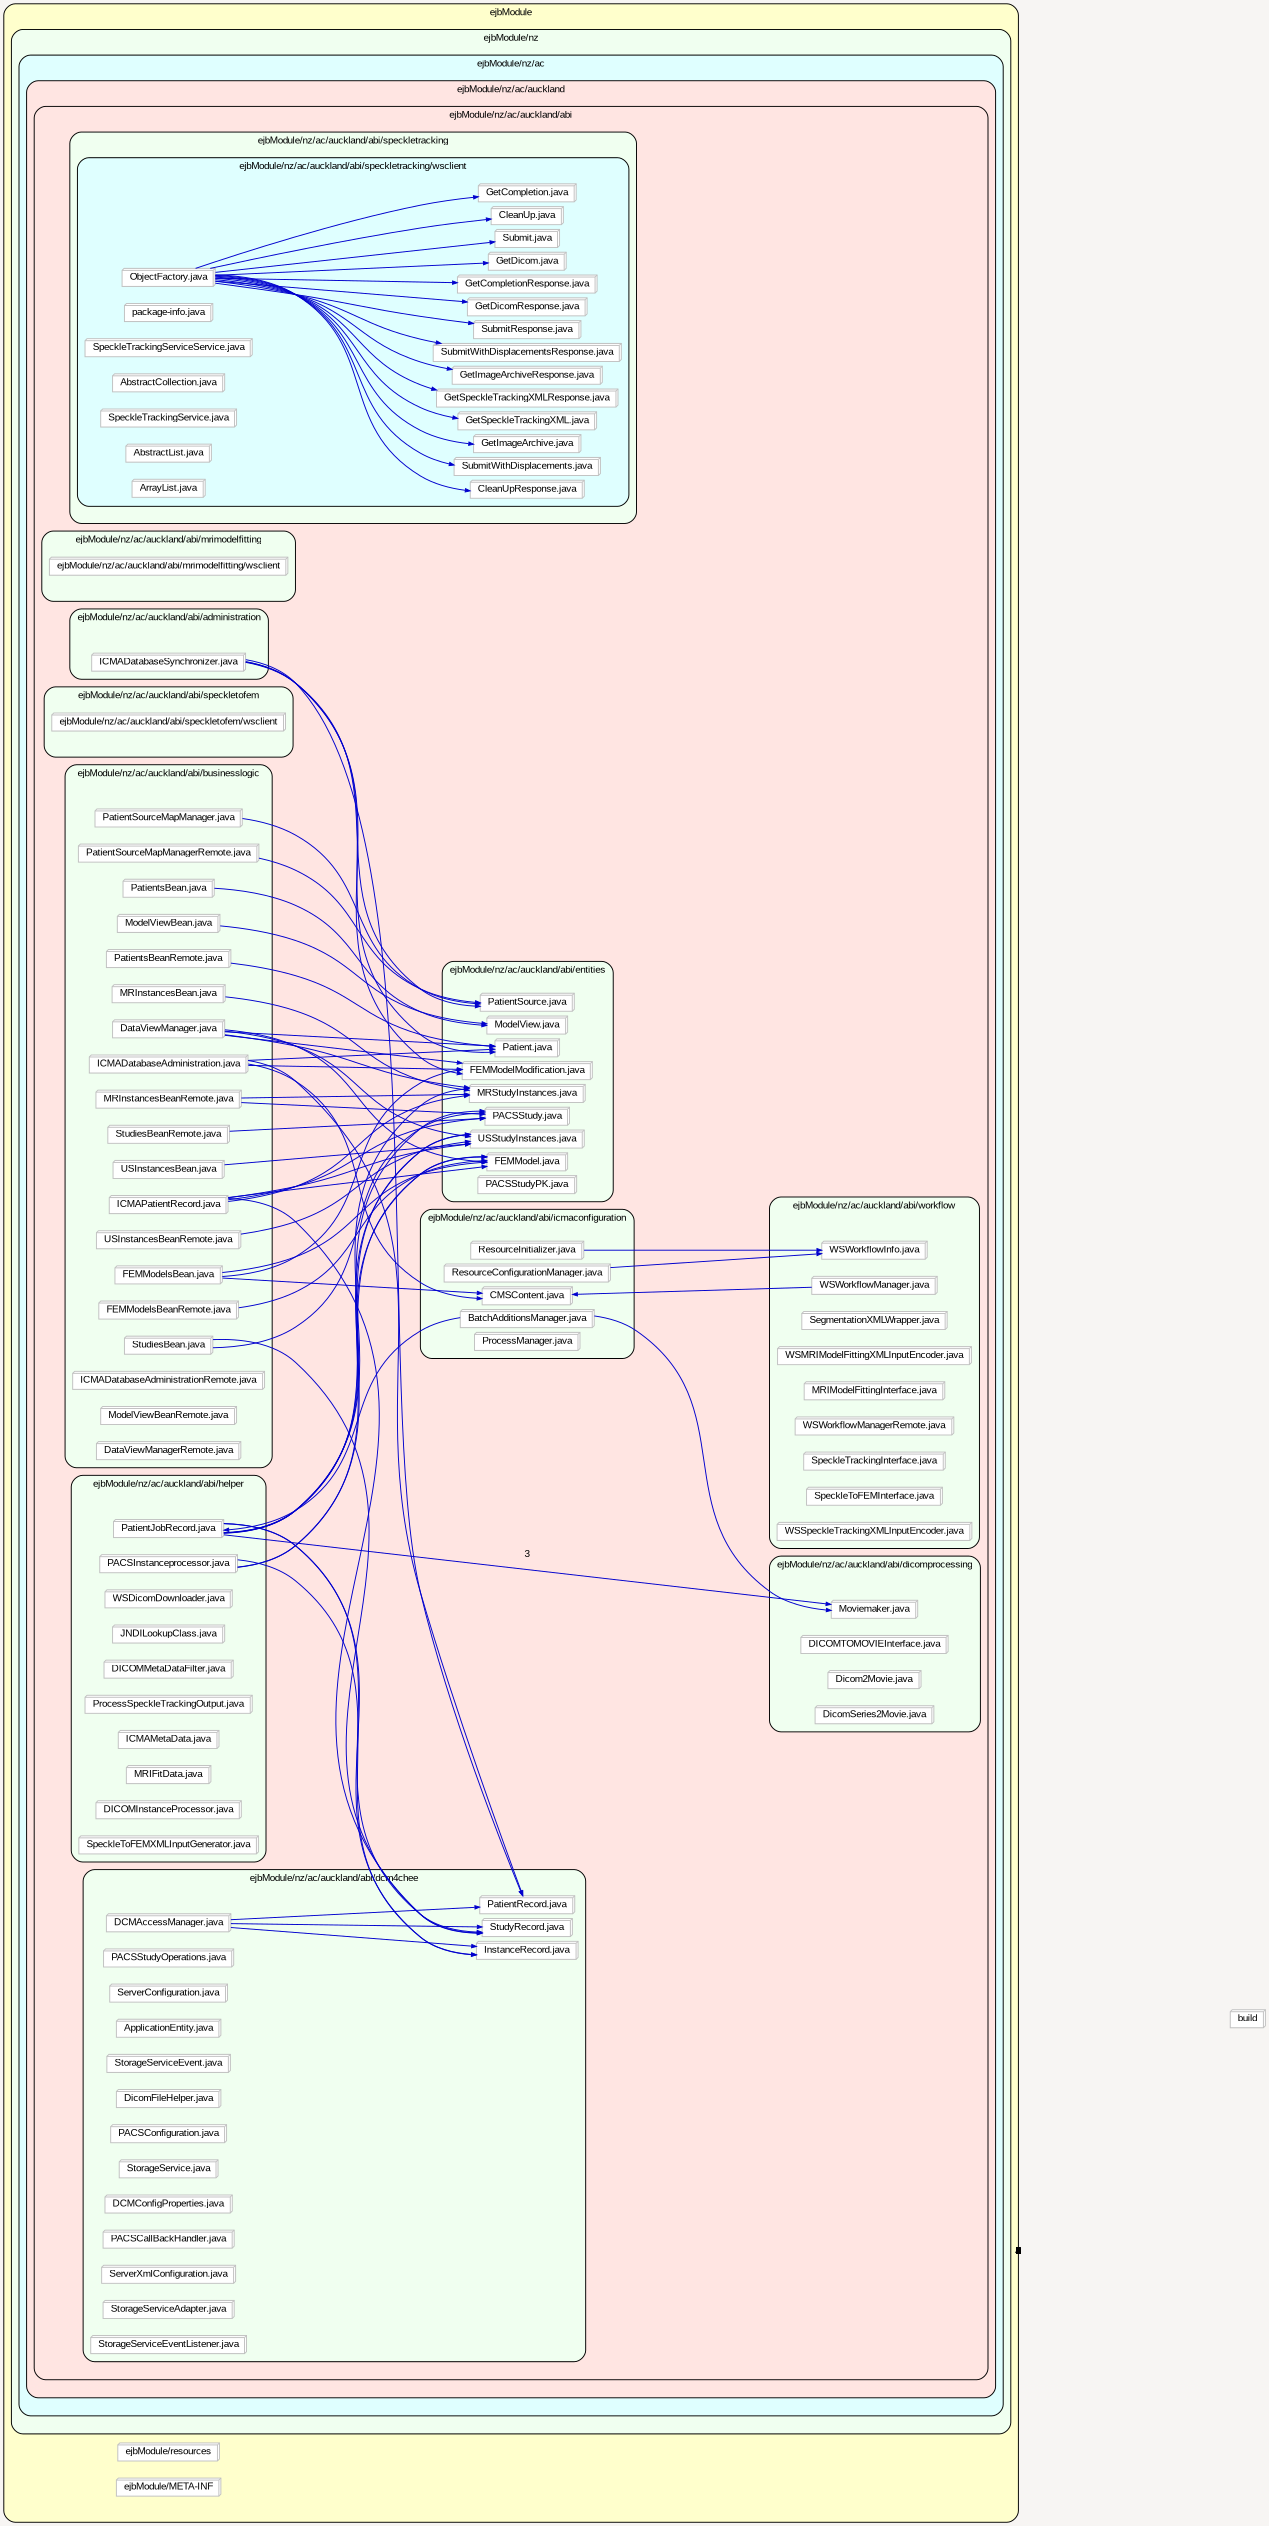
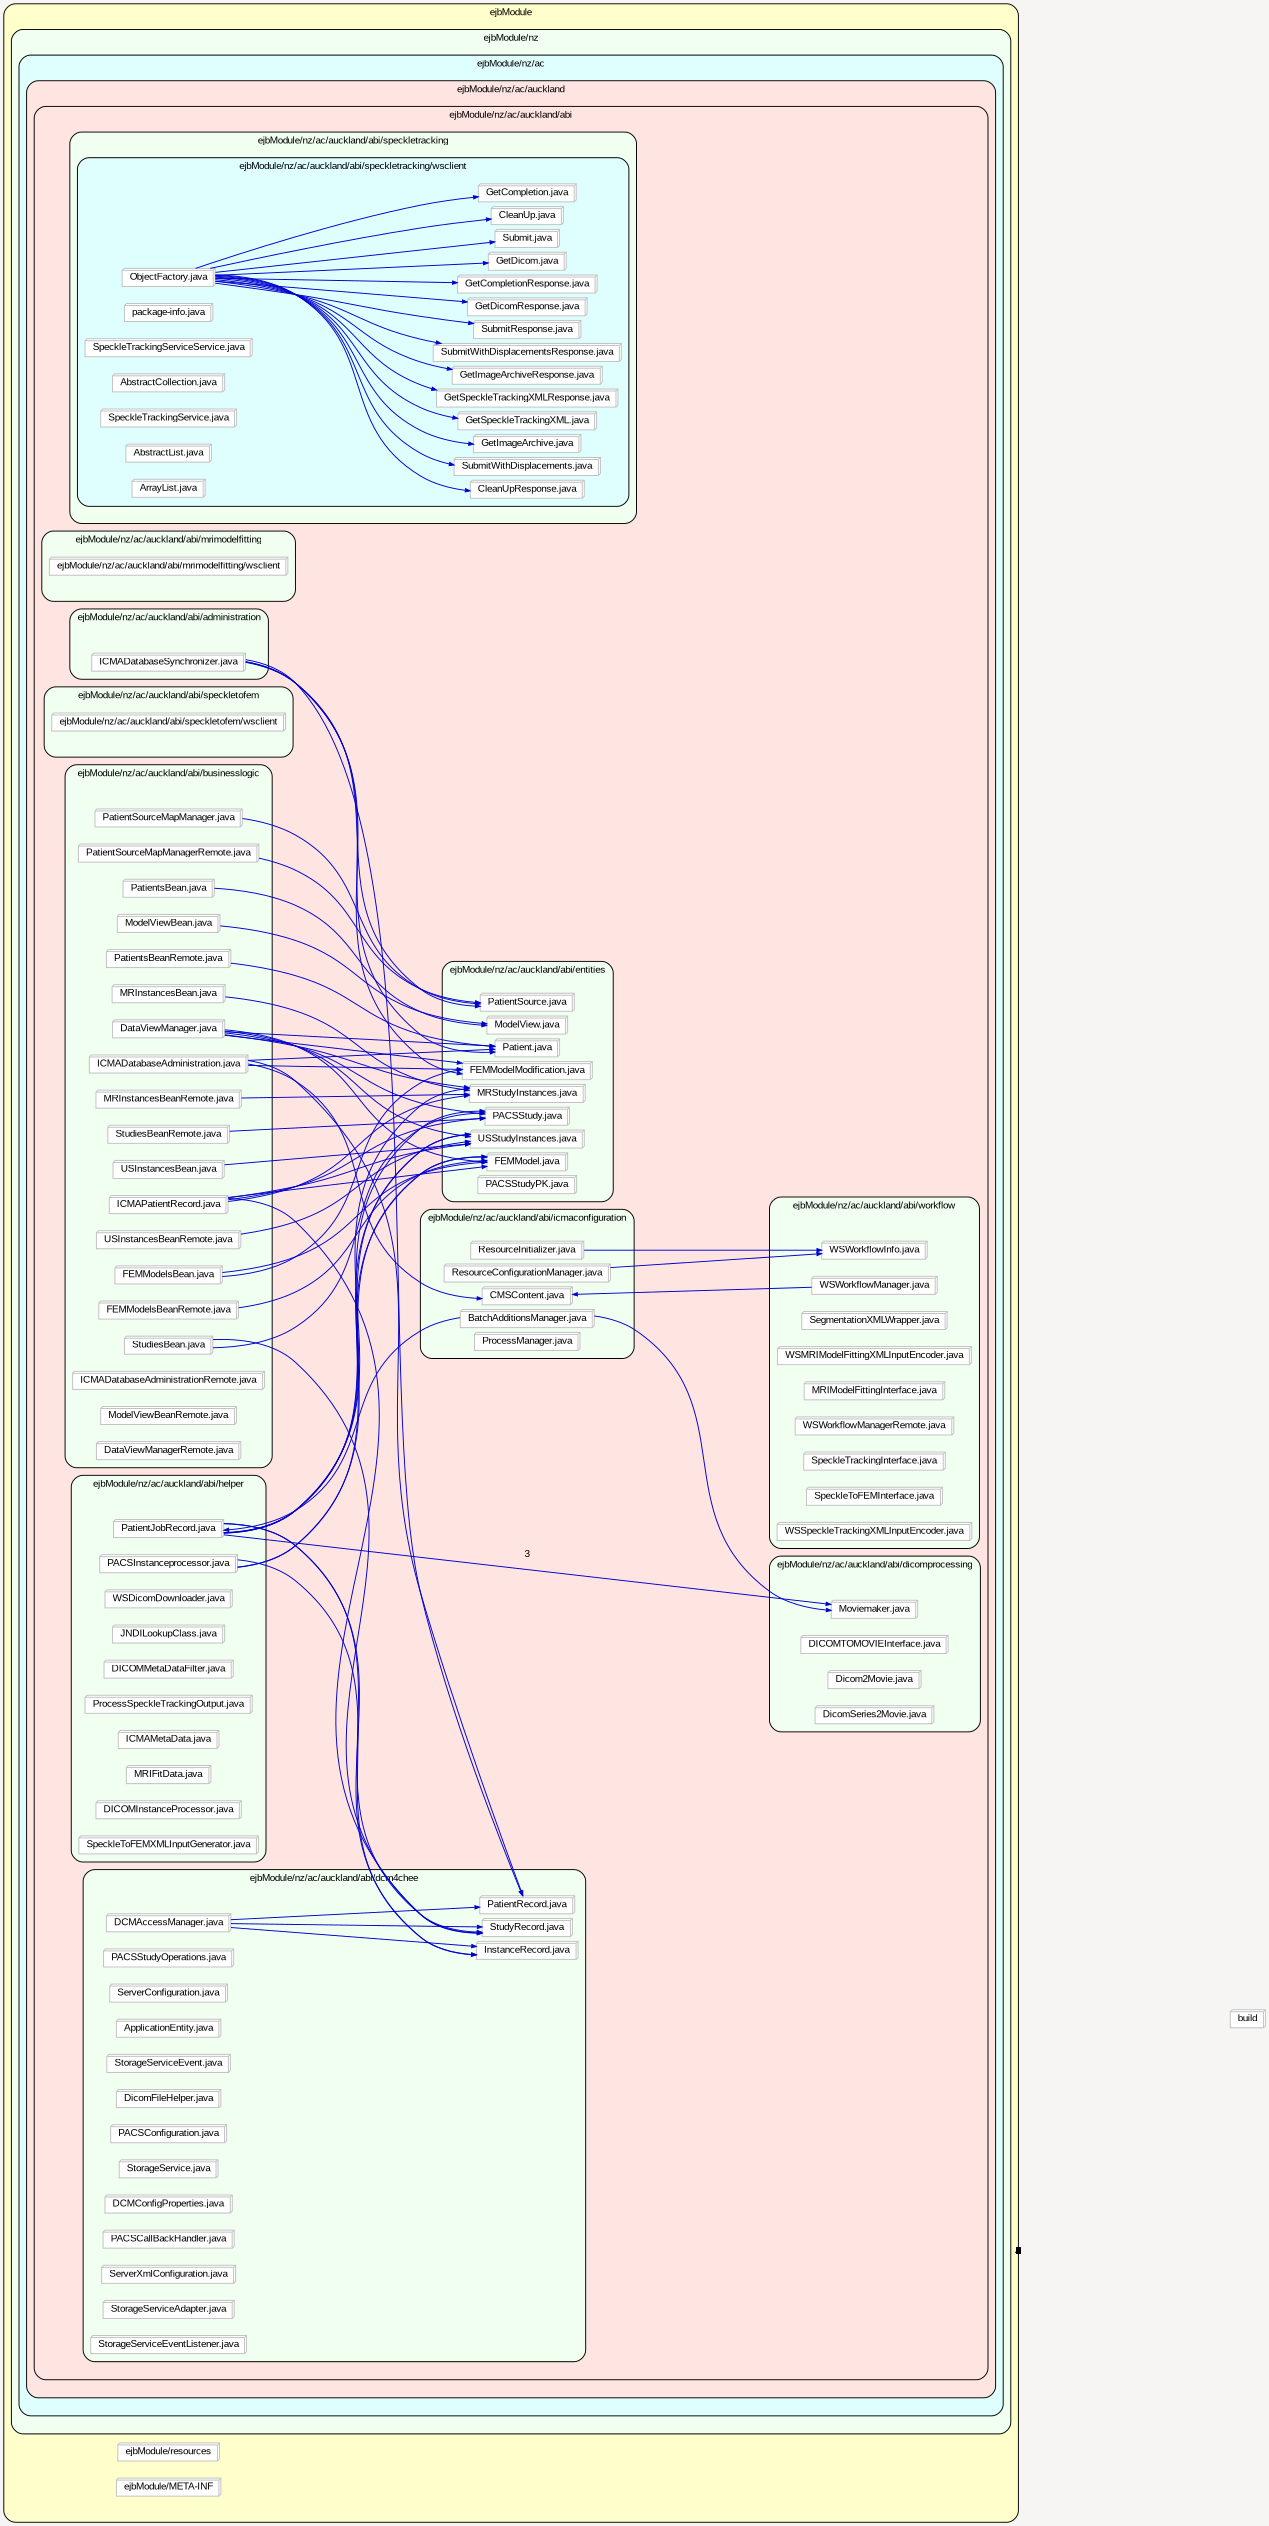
edge "MRInstancesBeanRemote.java" -> "PACSStudy.java": now "DataViewManager.java" -> "PACSStudy.java"
edge "FEMModelsBean.java" -> "CMSContent.java": removed
